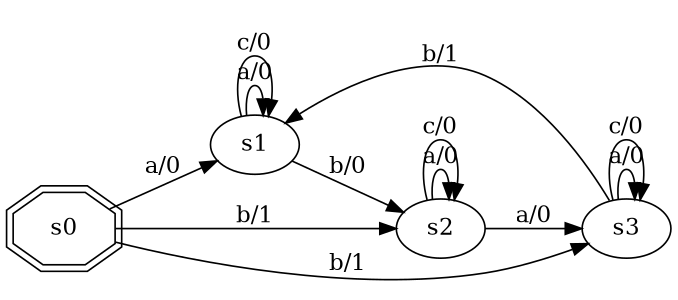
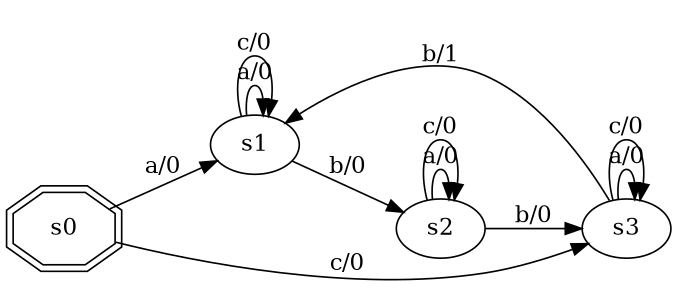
edge "s2" -> "s3": label "a/0" -> "b/0"
edge "s0" -> "s2": removed, label "b/1"
edge "s0" -> "s3": label "b/1" -> "c/0"
